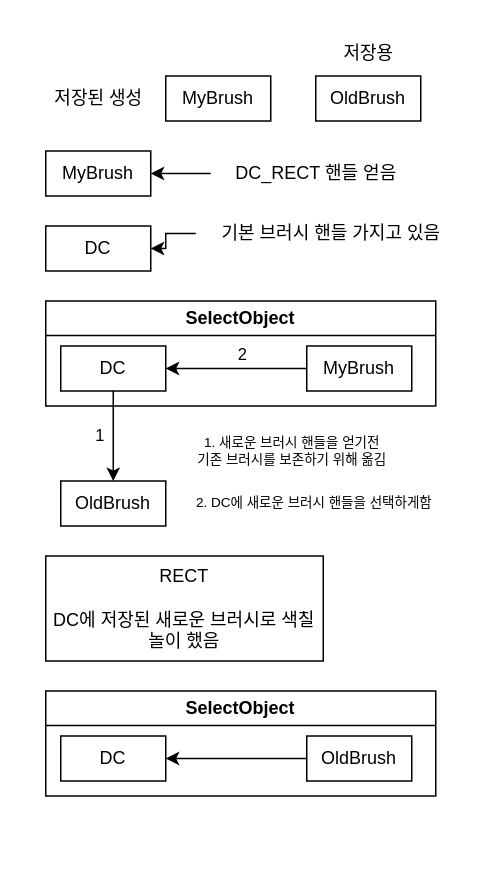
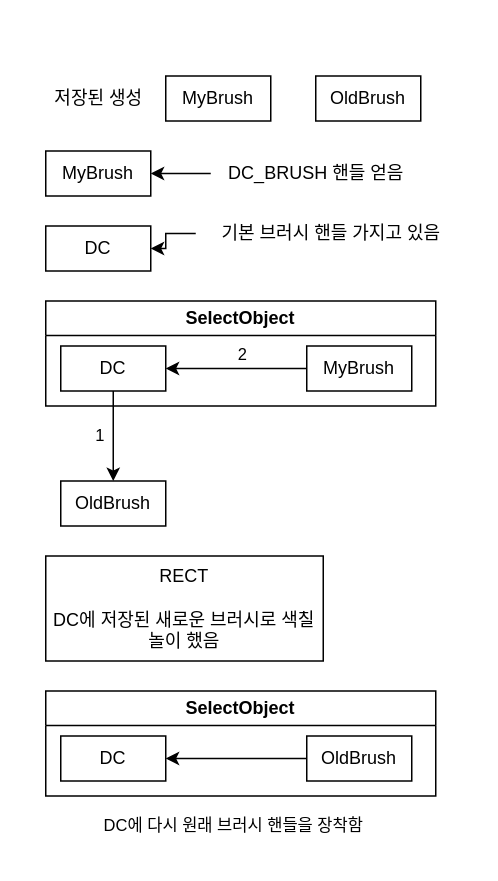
node "저장용": removed
node "DC_RECT 핸들 얻음": label "DC_RECT 핸들 얻음" -> "DC_BRUSH 핸들 얻음"
node "1. 새로운 브러시 핸들을 얻기전기존 브러시를 보존하기 위해 옮김": removed
node "2. DC에 새로운 브러시 핸들을 선택하게함": removed
node "DC에 다시 원래 브러시 핸들을 장착함": added
